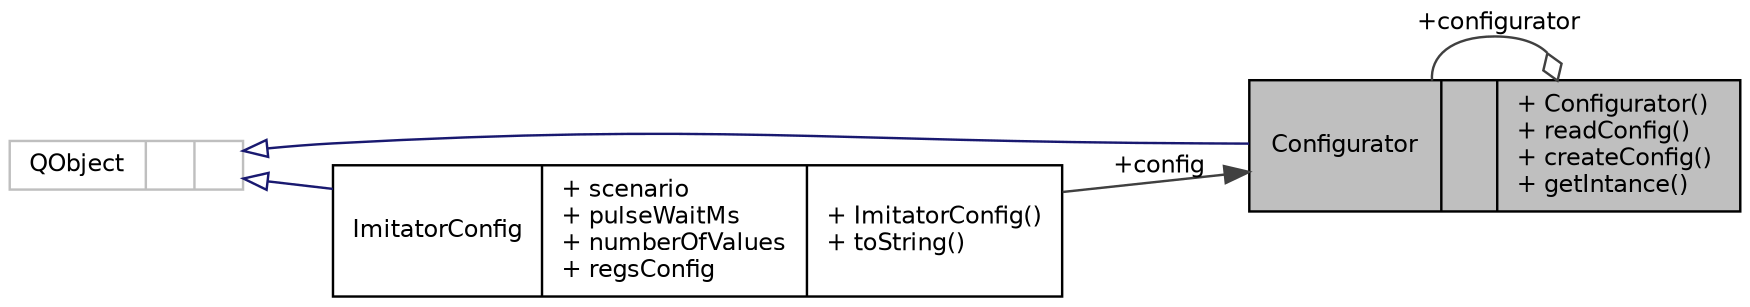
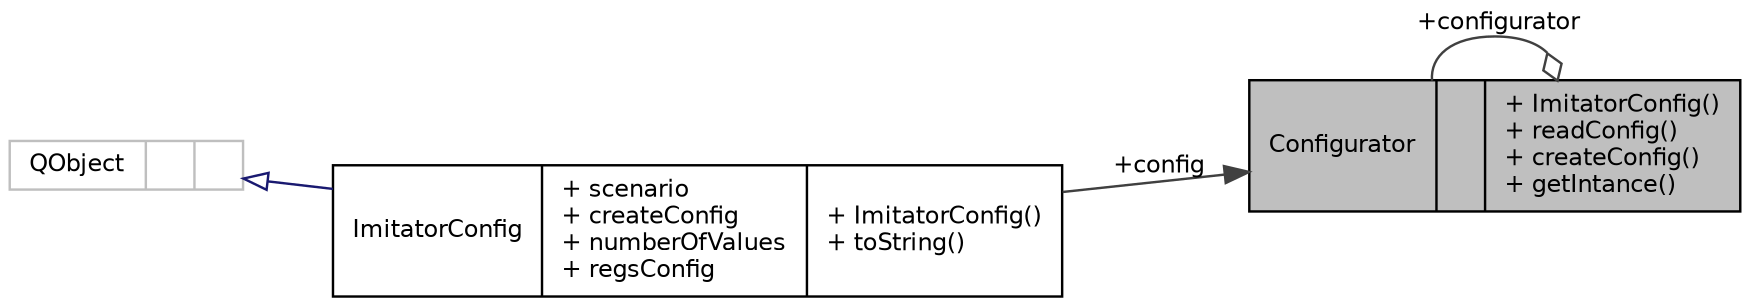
node "Configurator": text "+ Configurator()" -> "+ ImitatorConfig()"
edge "Configurator" -> "QObject": removed
node "ImitatorConfig": text "+ pulseWaitMs" -> "+ createConfig"
